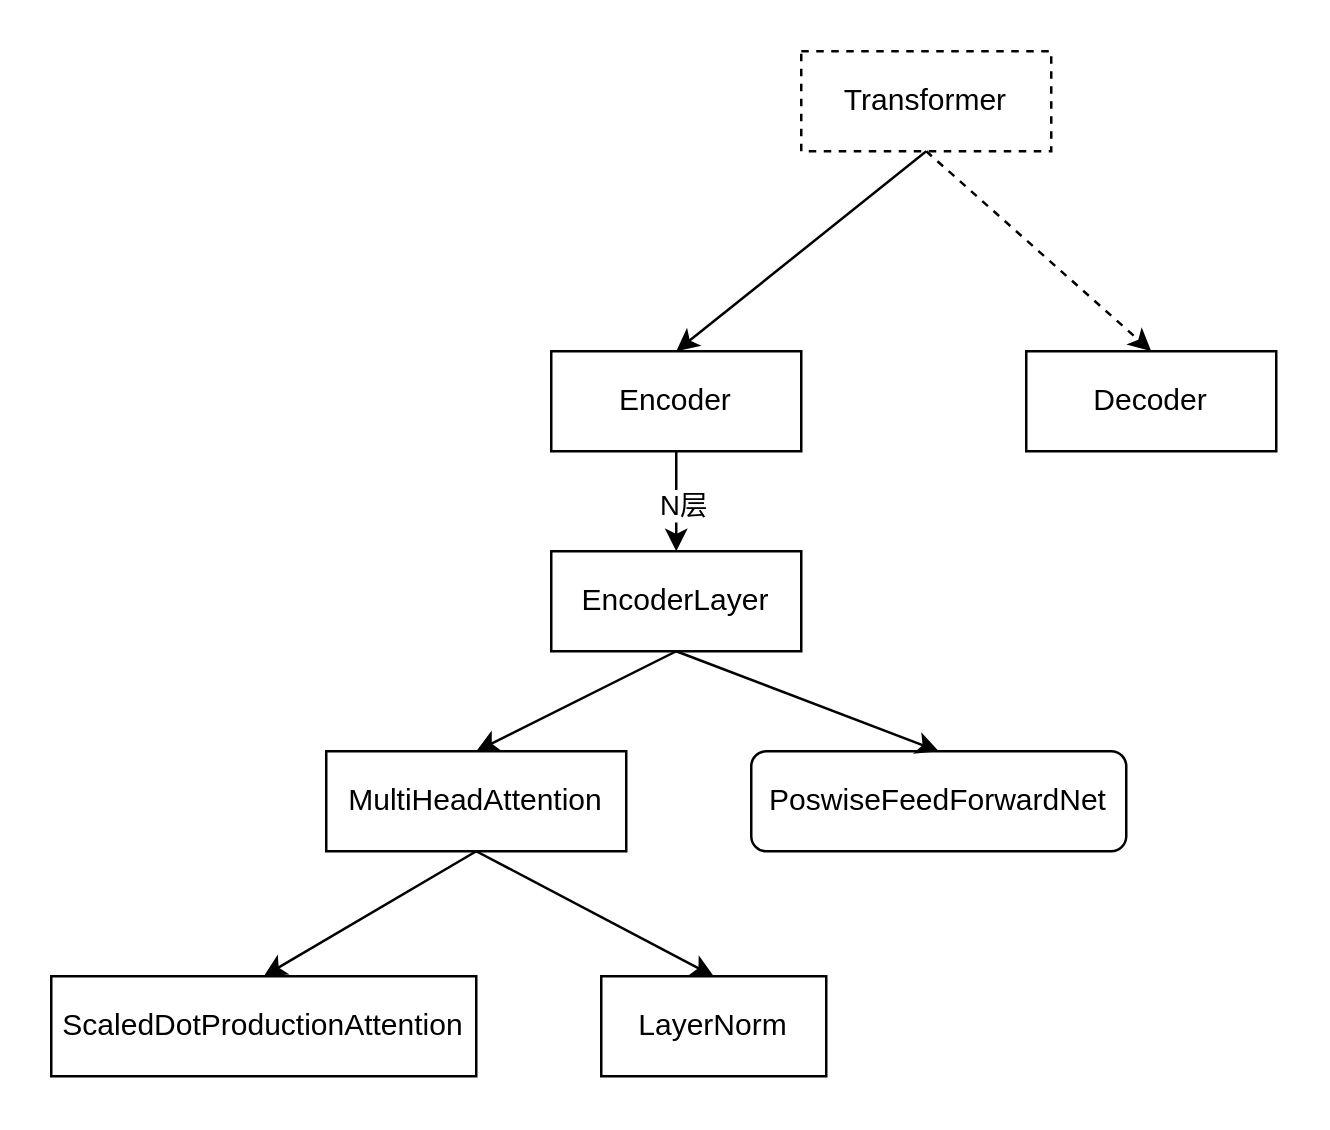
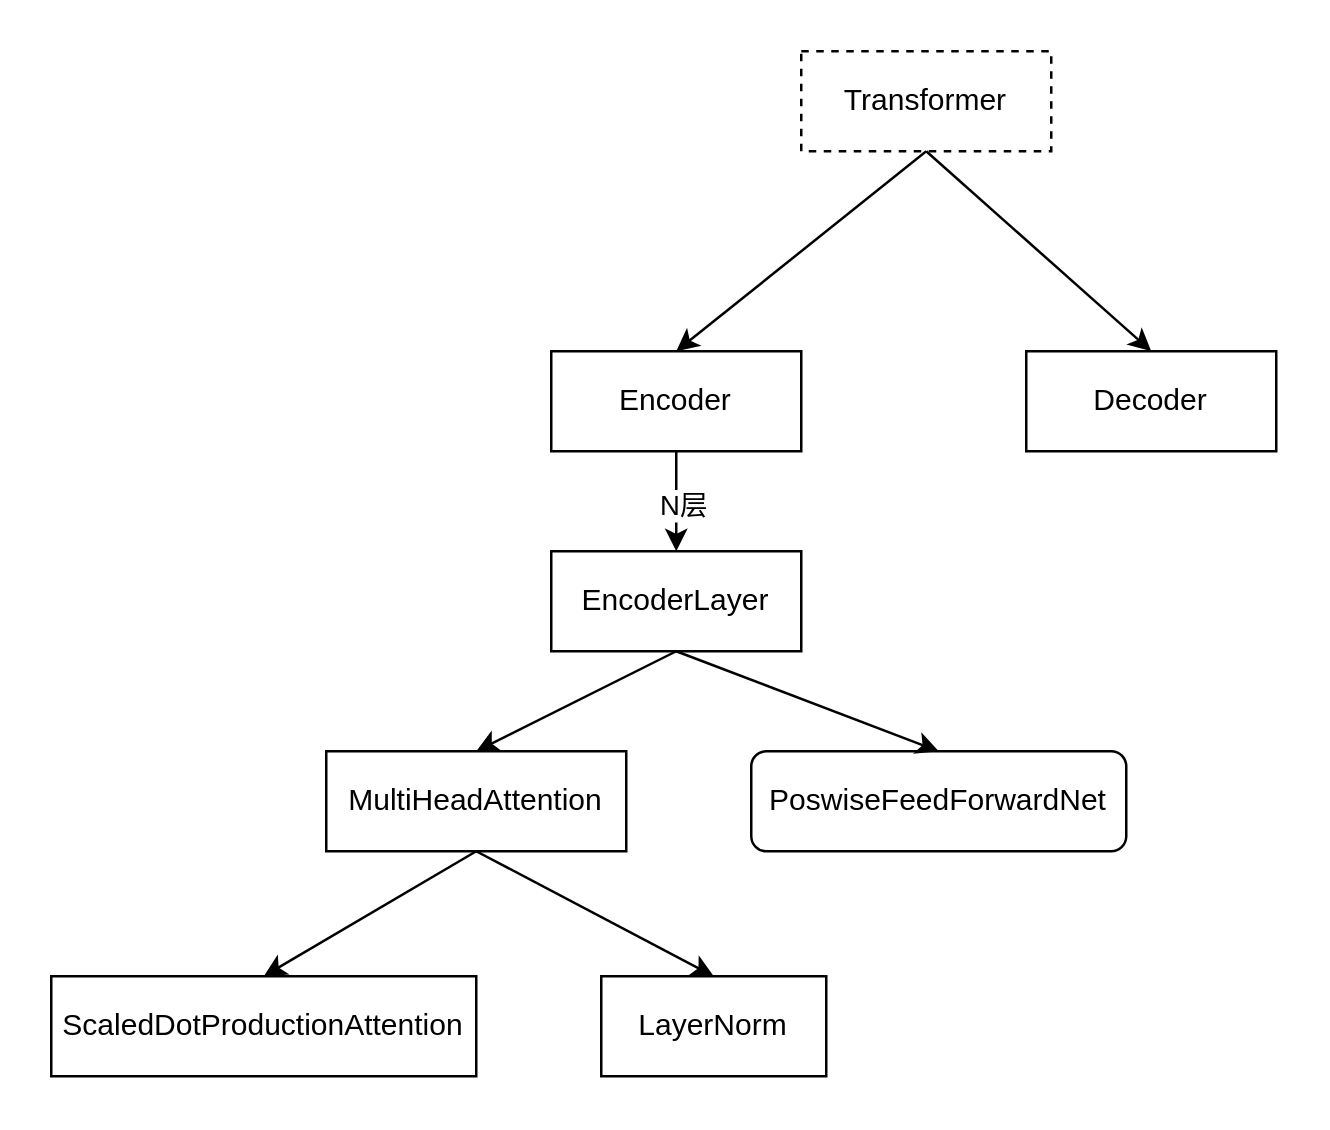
edge "Transformer" -> "Decoder": style dashed -> solid
